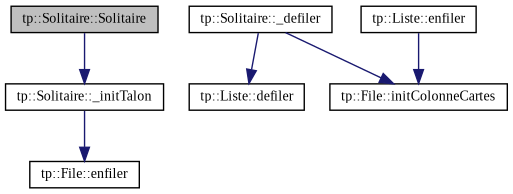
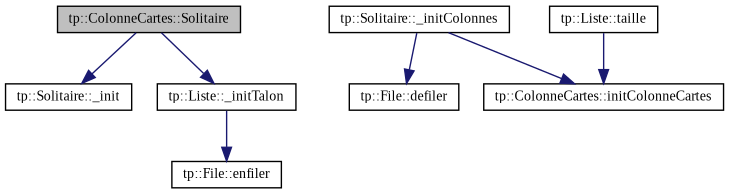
node "tp::Solitaire::Solitaire": label "tp::Solitaire::Solitaire" -> "tp::ColonneCartes::Solitaire"
node "tp::Solitaire::_defiler": label "tp::Solitaire::_defiler" -> "tp::Solitaire::_initColonnes"
node "tp::Liste::enfiler": label "tp::Liste::enfiler" -> "tp::Liste::taille"
node "tp::Solitaire::_init": added
node "tp::Solitaire::_initTalon": label "tp::Solitaire::_initTalon" -> "tp::Liste::_initTalon"
node "tp::Liste::defiler": label "tp::Liste::defiler" -> "tp::File::defiler"
node "tp::File::initColonneCartes": label "tp::File::initColonneCartes" -> "tp::ColonneCartes::initColonneCartes"
